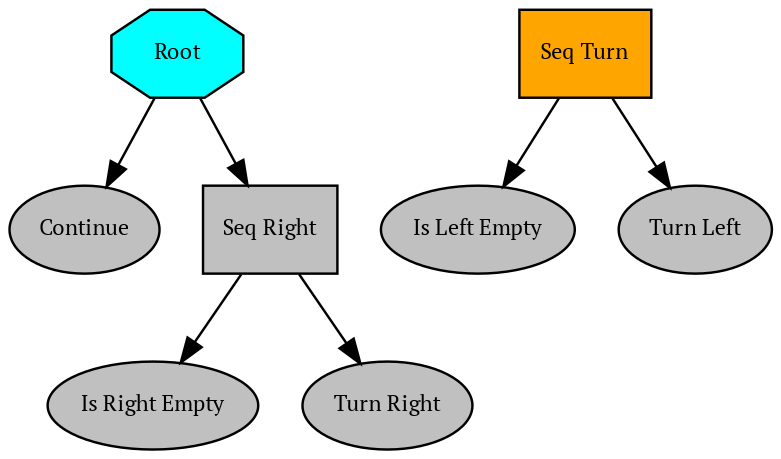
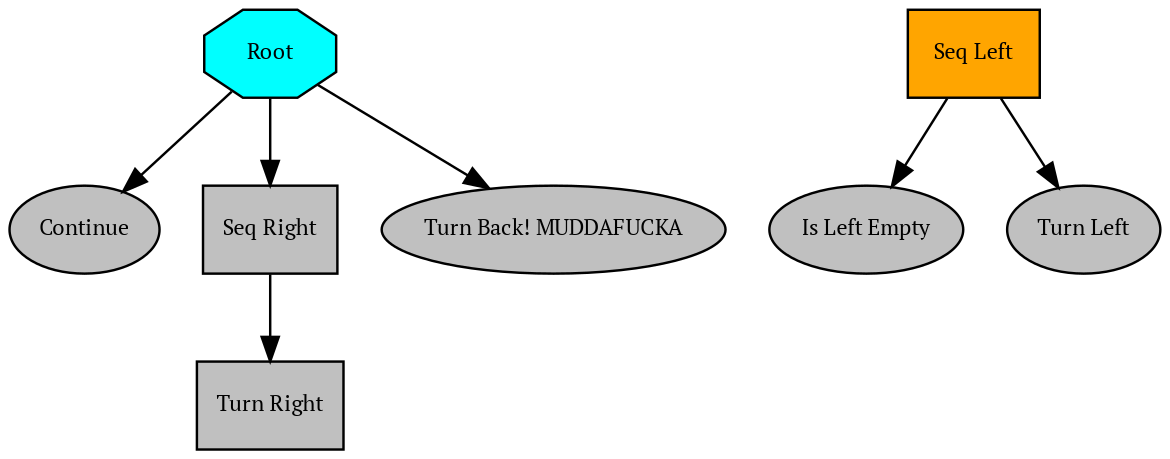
node "Seq Turn": label "Seq Turn" -> "Seq Left"
node "Turn Back! MUDDAFUCKA": added
node "Is Right Empty": removed
node "Turn Right": shape ellipse -> box
